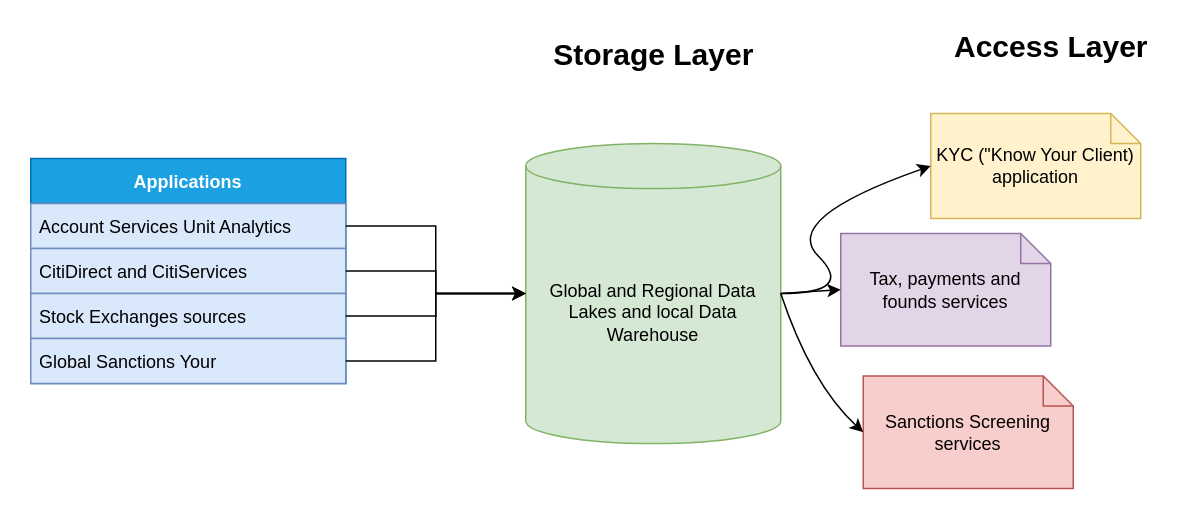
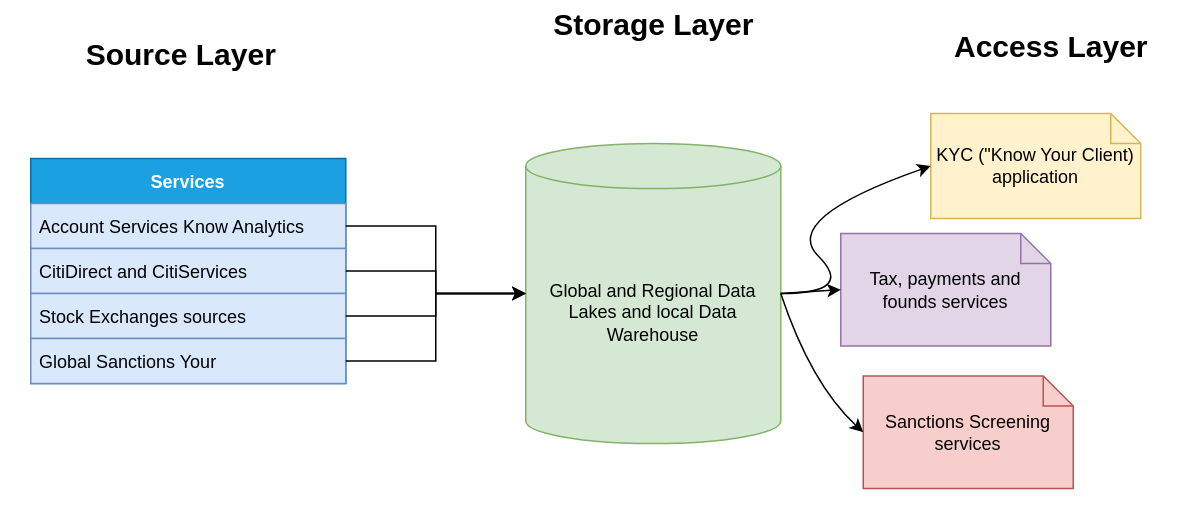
node "Source Layer": added
node "Storage Layer": moved (653, 53) -> (653, 23)
node "Applications": label "Applications" -> "Services"
node "Account Services Unit Analytics": label "Account Services Unit Analytics" -> "Account Services Know Analytics"
